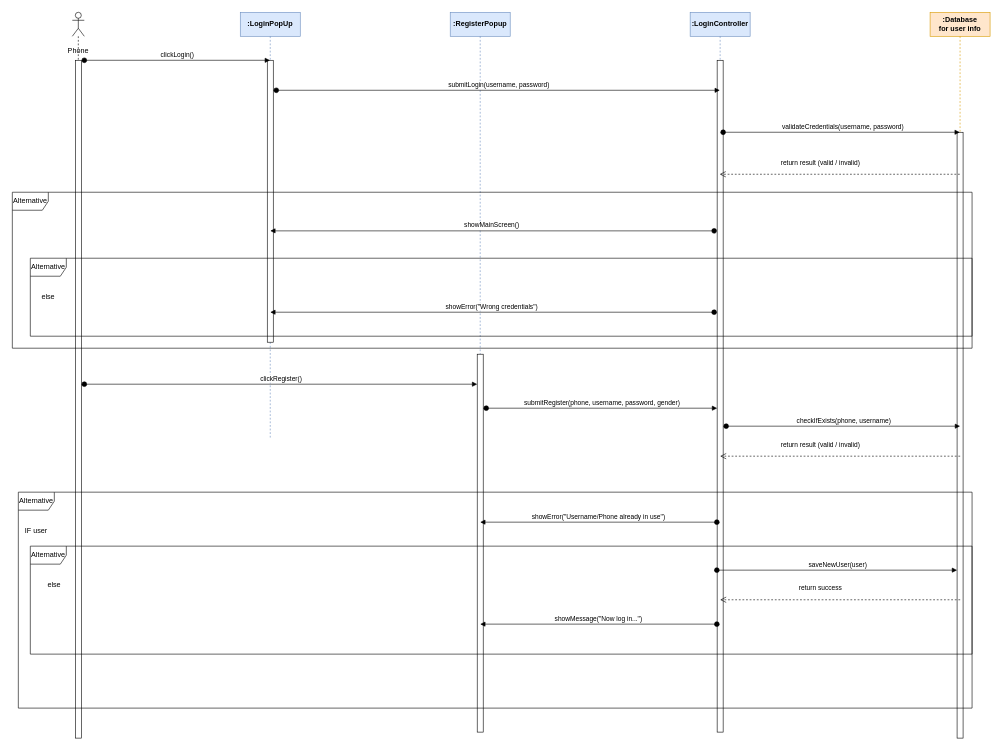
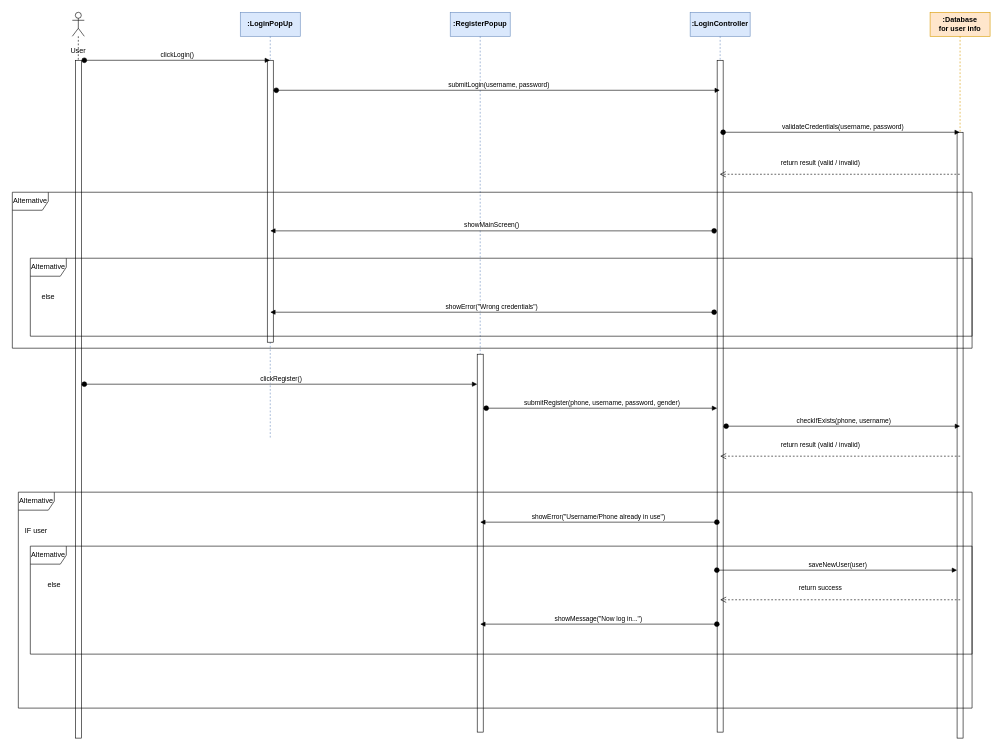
node "Phone": label "Phone" -> "User"
